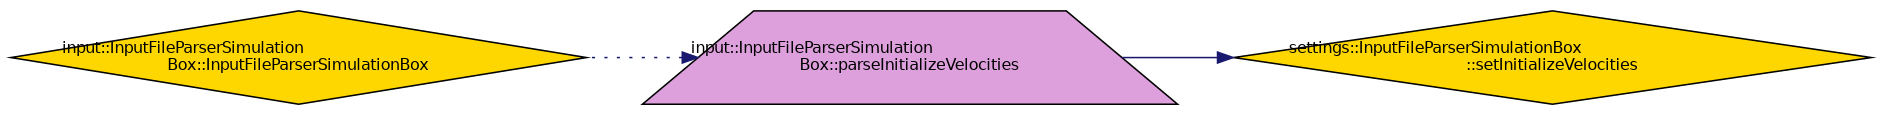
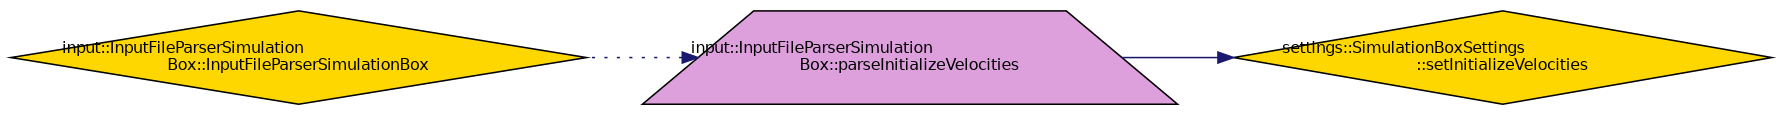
node "settings::InputFileParserSimulationBox ::setInitializeVelocities": label "settings::InputFileParserSimulationBox ::setInitializeVelocities" -> "settings::SimulationBoxSettings ::setInitializeVelocities"
